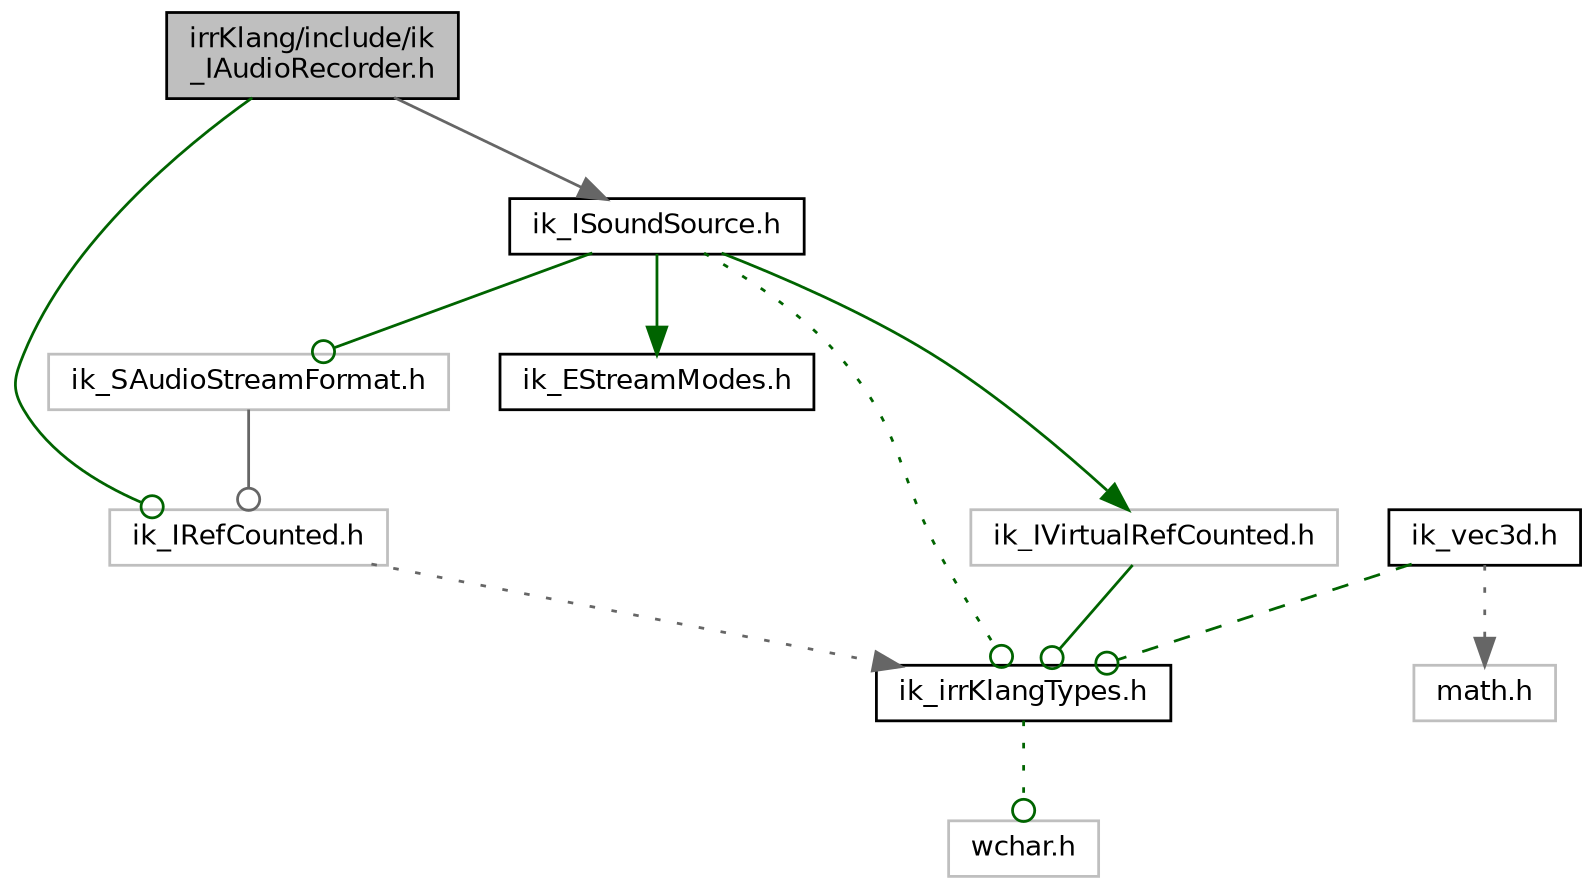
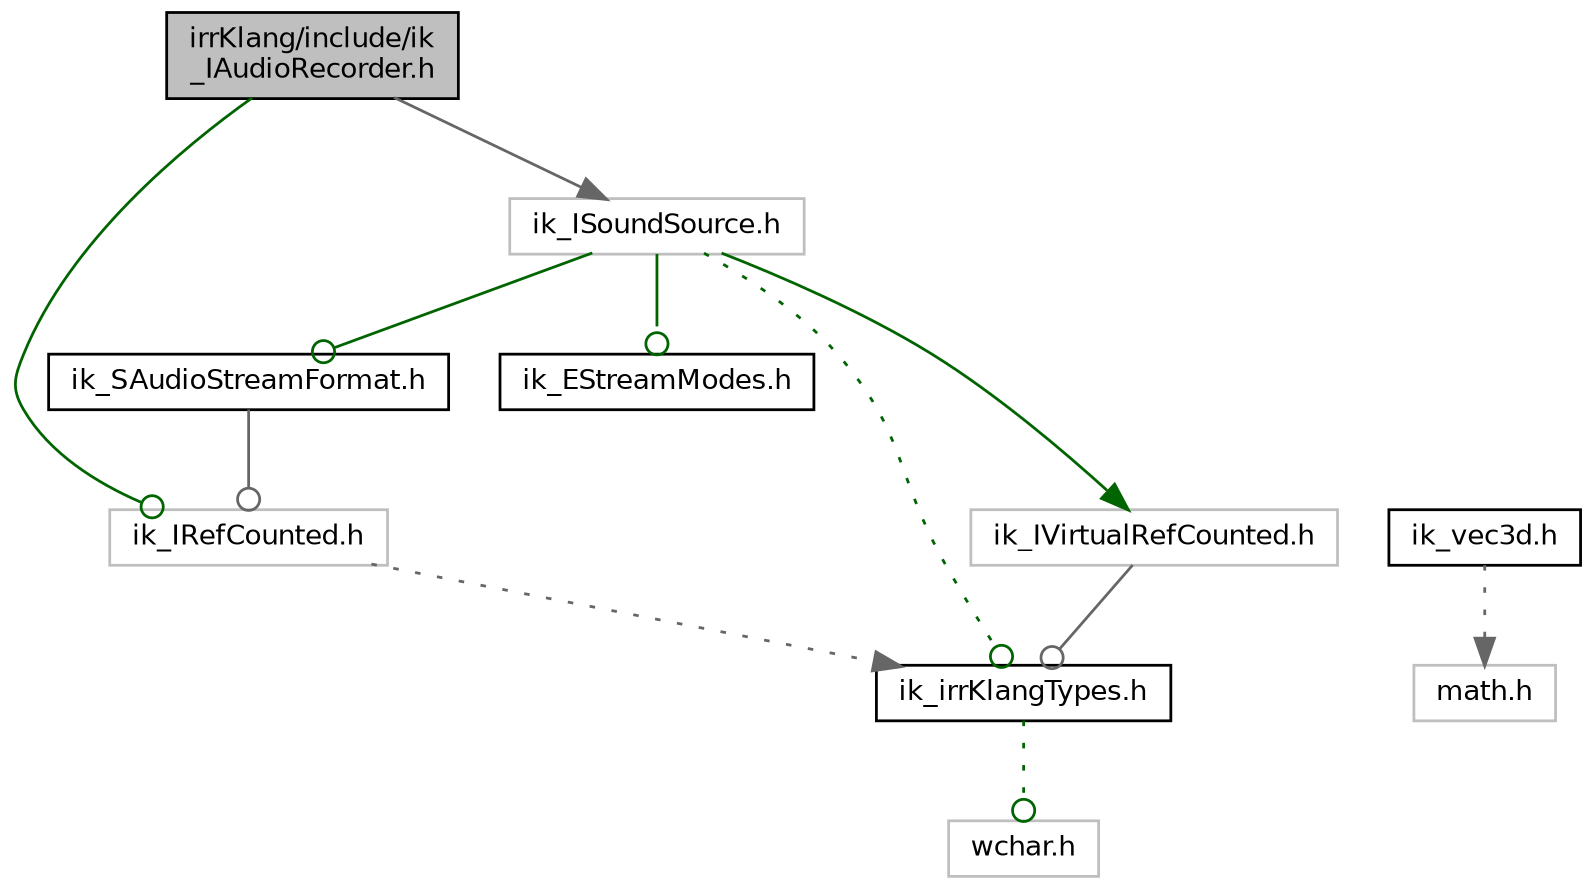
node "ik_ISoundSource.h": color black -> grey75
edge "ik_ISoundSource.h" -> "ik_EStreamModes.h": arrowhead normal -> odot
node "ik_SAudioStreamFormat.h": color grey75 -> black
edge "ik_IVirtualRefCounted.h" -> "ik_irrKlangTypes.h": color darkgreen -> gray40
edge "ik_vec3d.h" -> "ik_irrKlangTypes.h": removed
